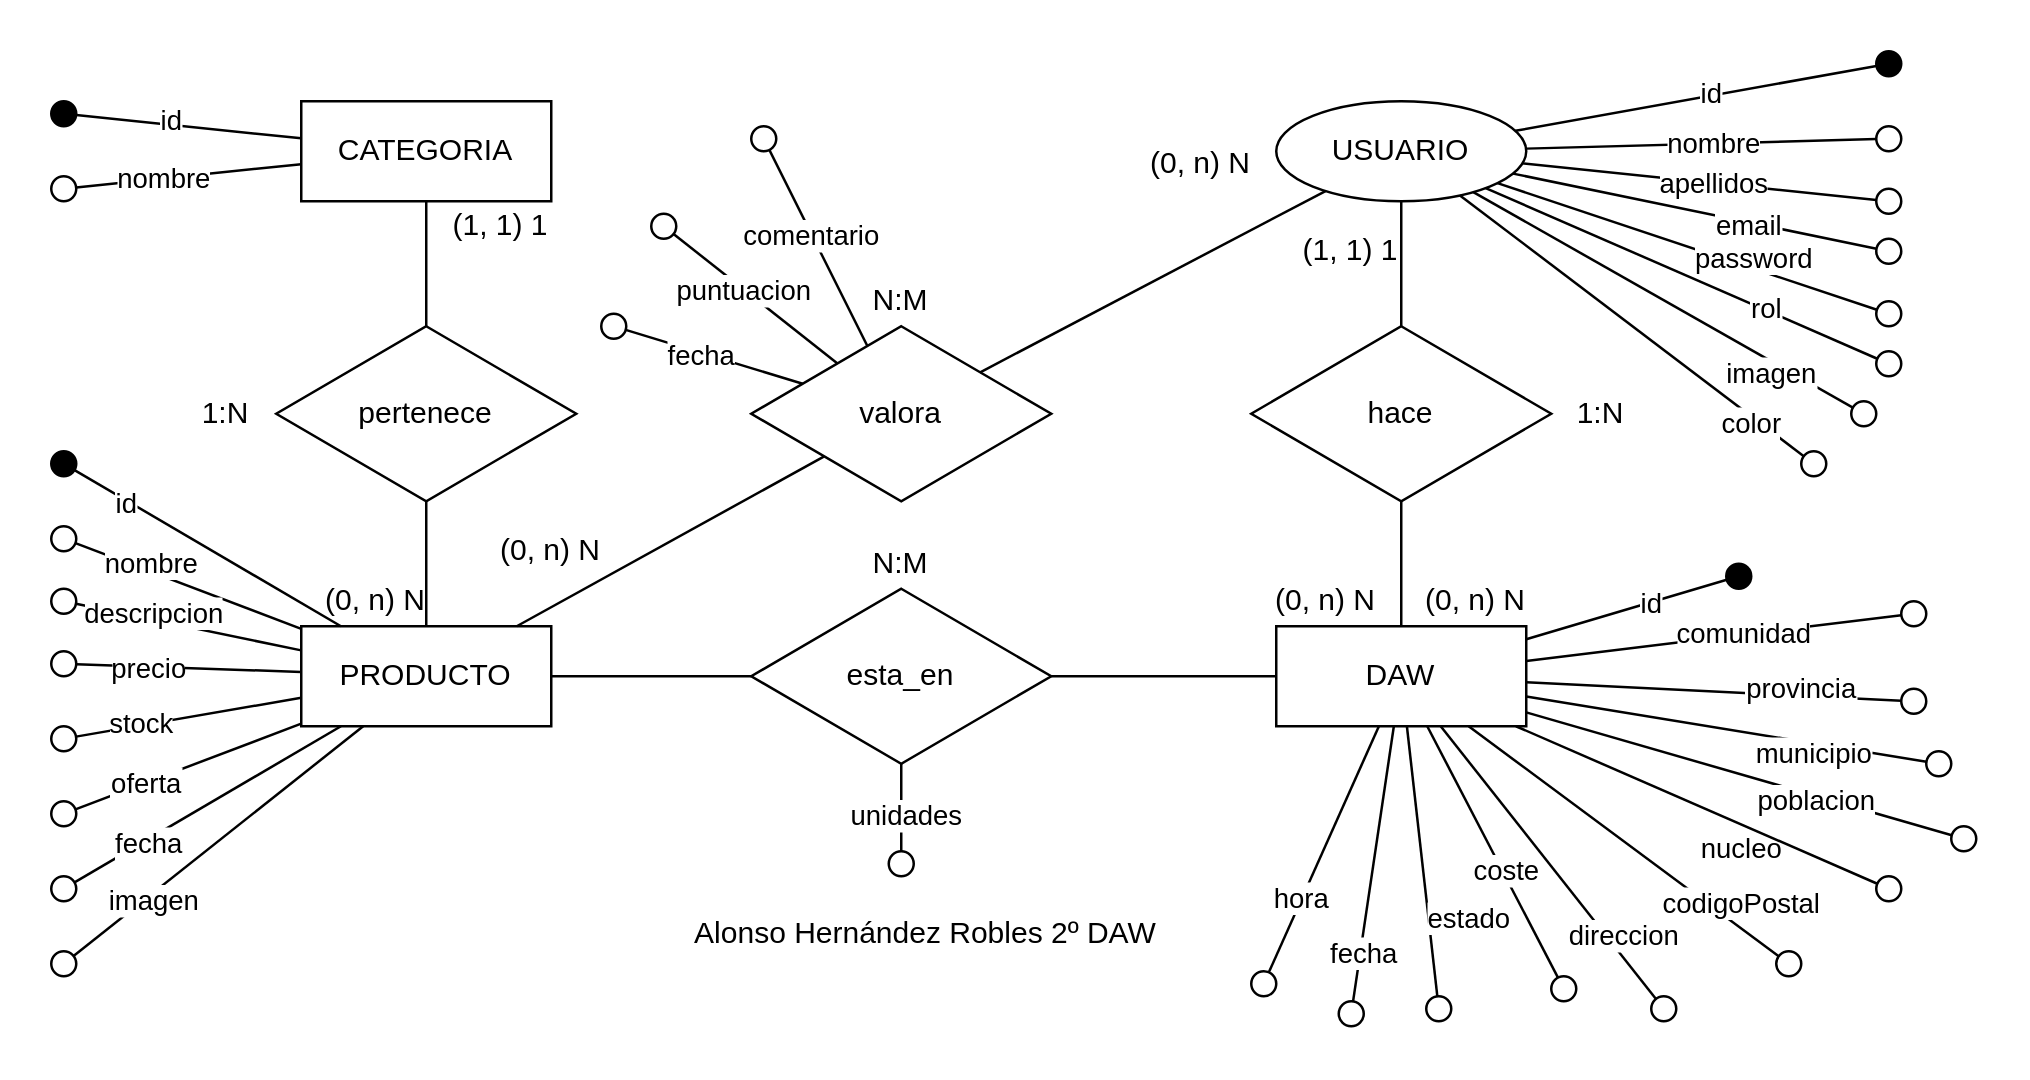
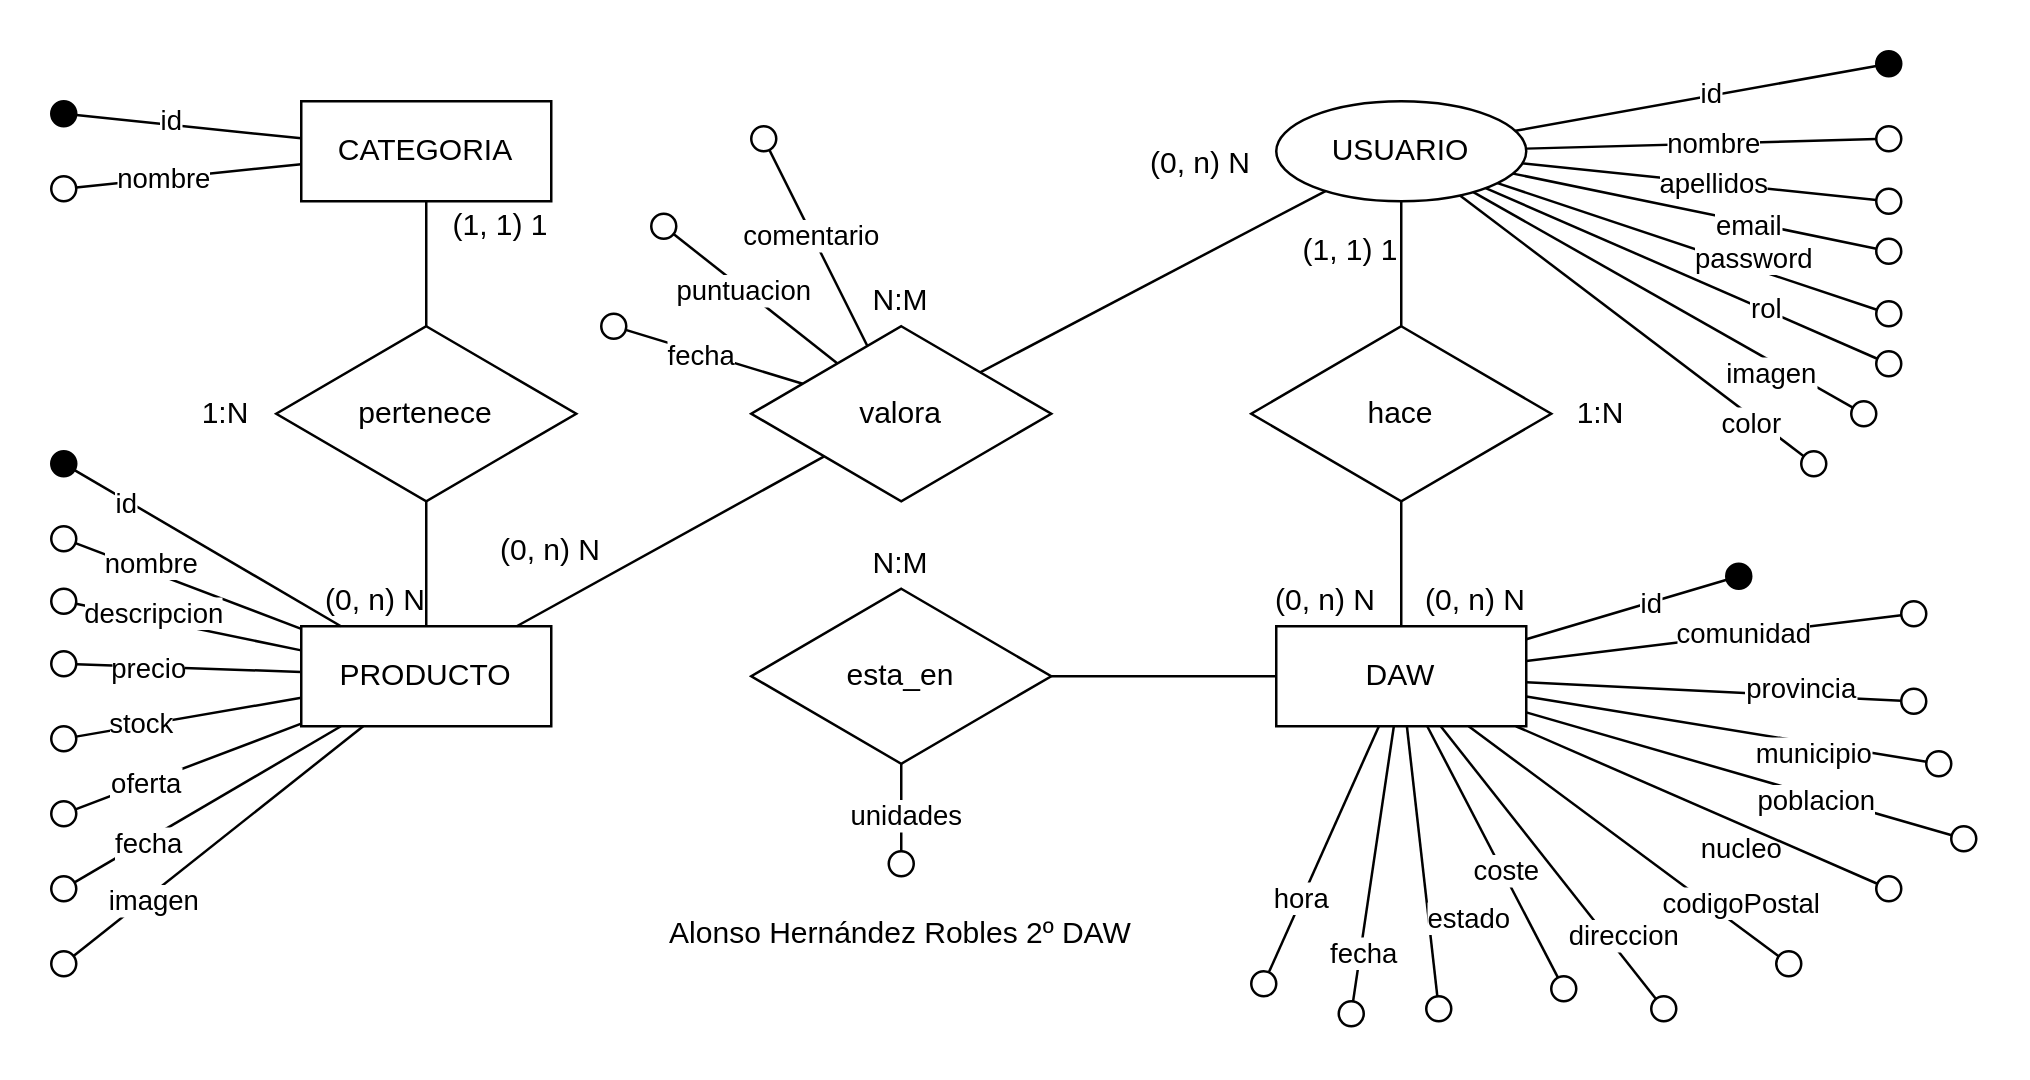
edge "PRODUCTO" -- "esta_en": removed
node "Alonso Hernández Robles 2º DAW": moved (926, 934) -> (901, 934)
